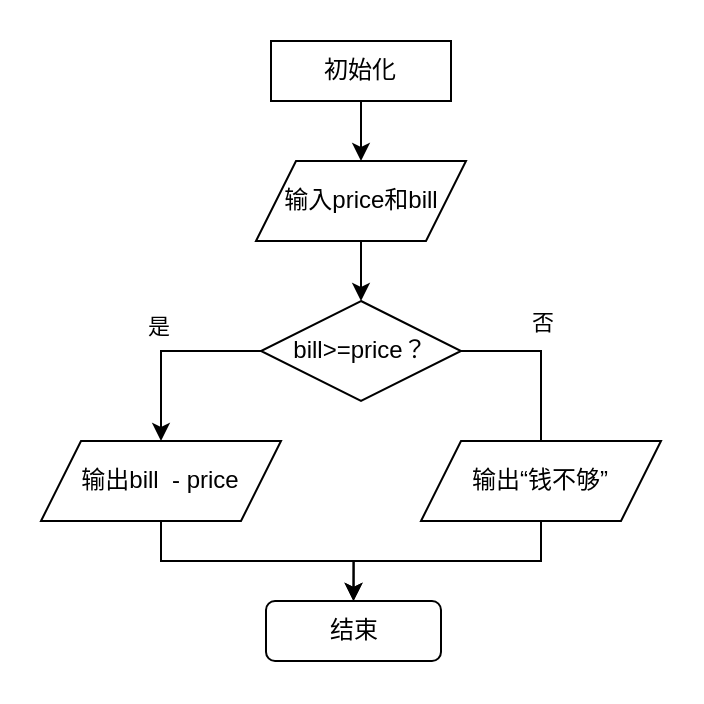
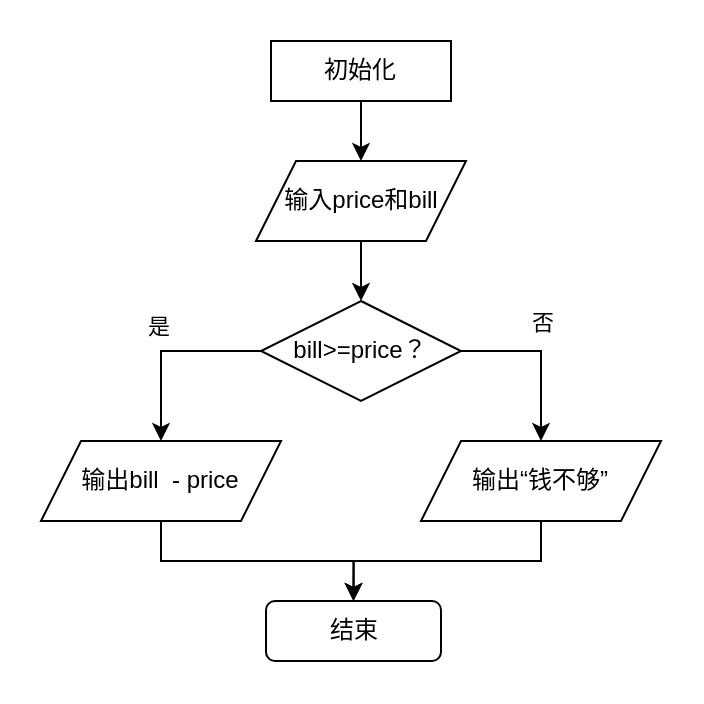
edge "bill>=price？" -- "输出“钱不够”": arrowhead none -> classic
